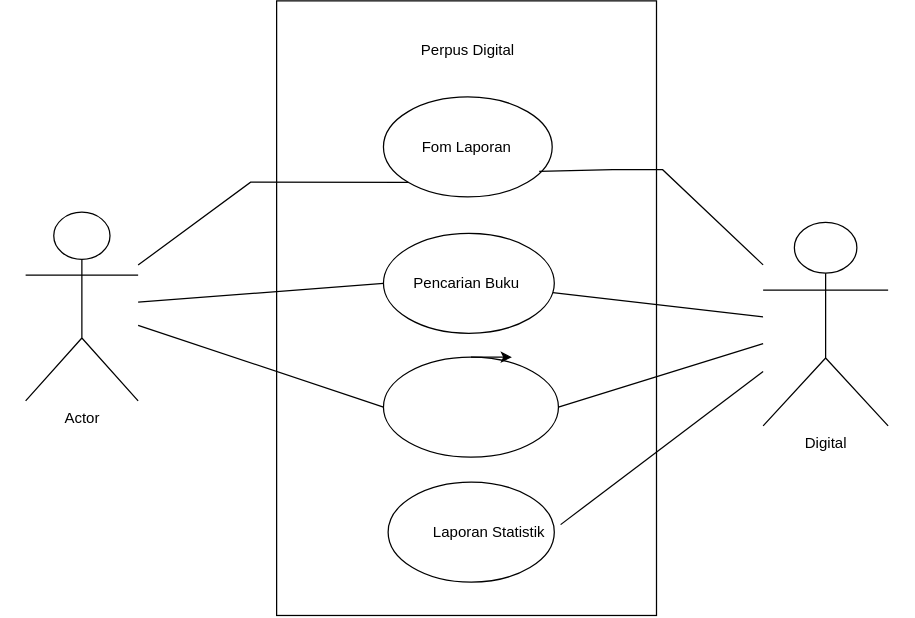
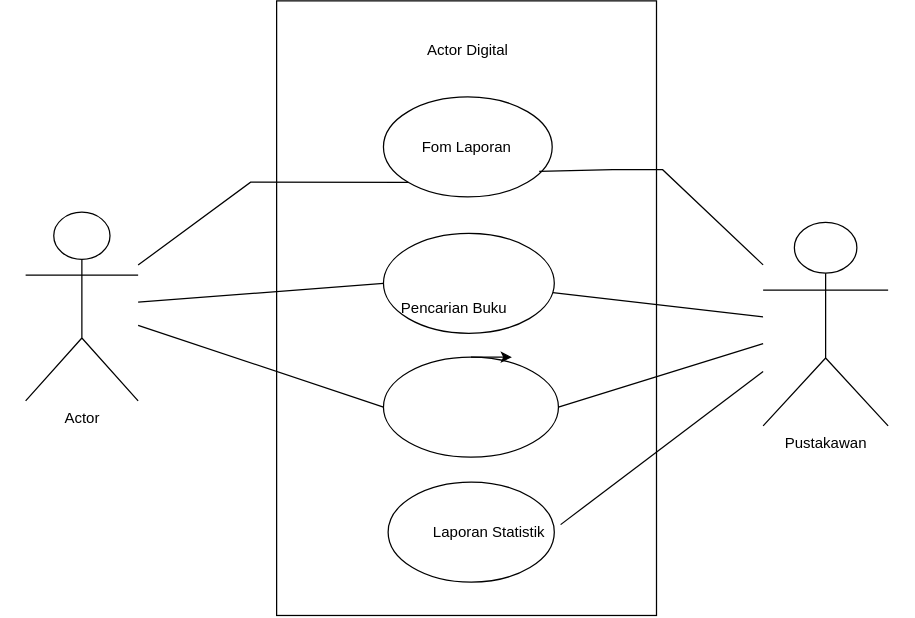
node "Perpus Digital": label "Perpus Digital" -> "Actor Digital"
node "Pencarian Buku": moved (467, 283) -> (454, 308)
node "Digital": label "Digital" -> "Pustakawan"
